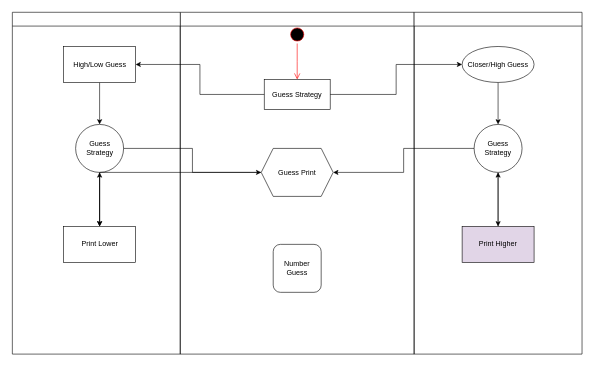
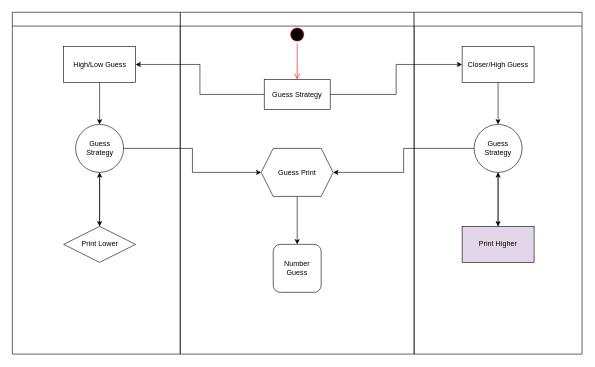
node "Closer/High Guess": shape ellipse -> rectangle
edge "Guess Print" -> "Print Lower": now "Guess Print" -> "Number Guess"
node "Print Lower": shape rectangle -> diamond
